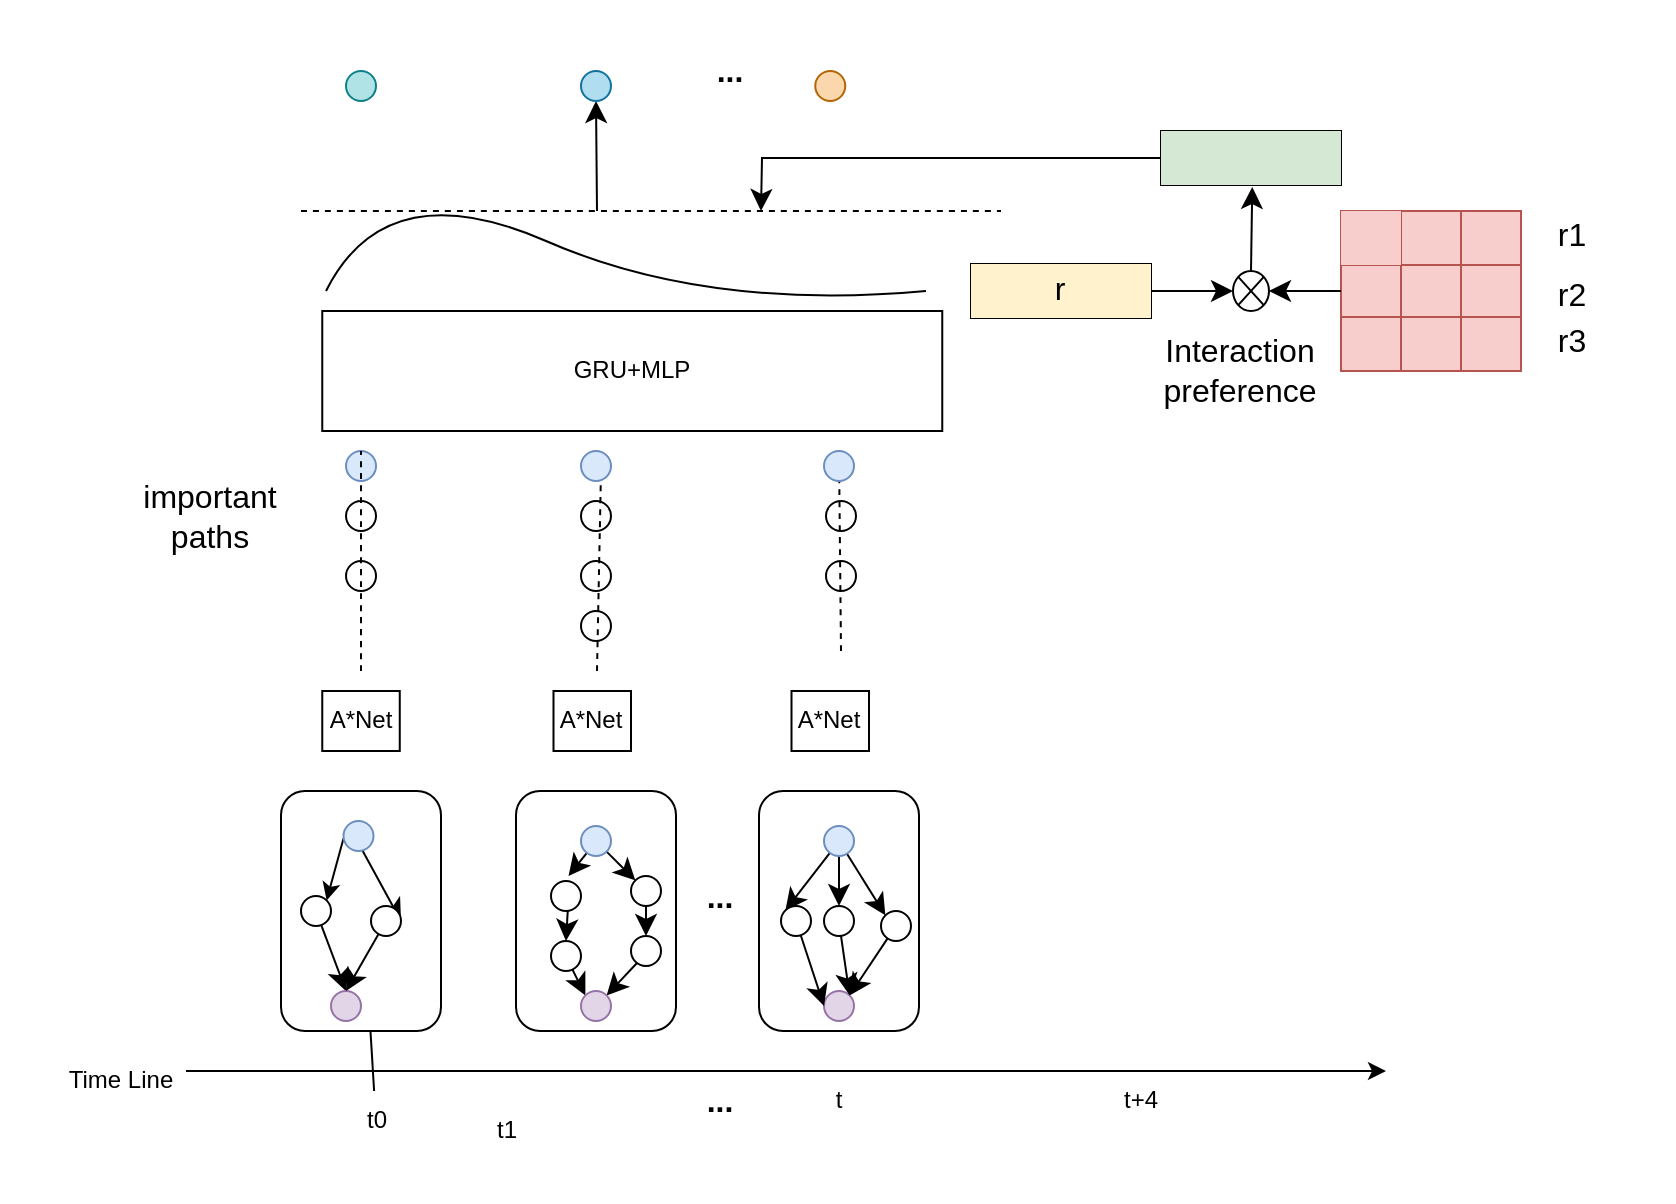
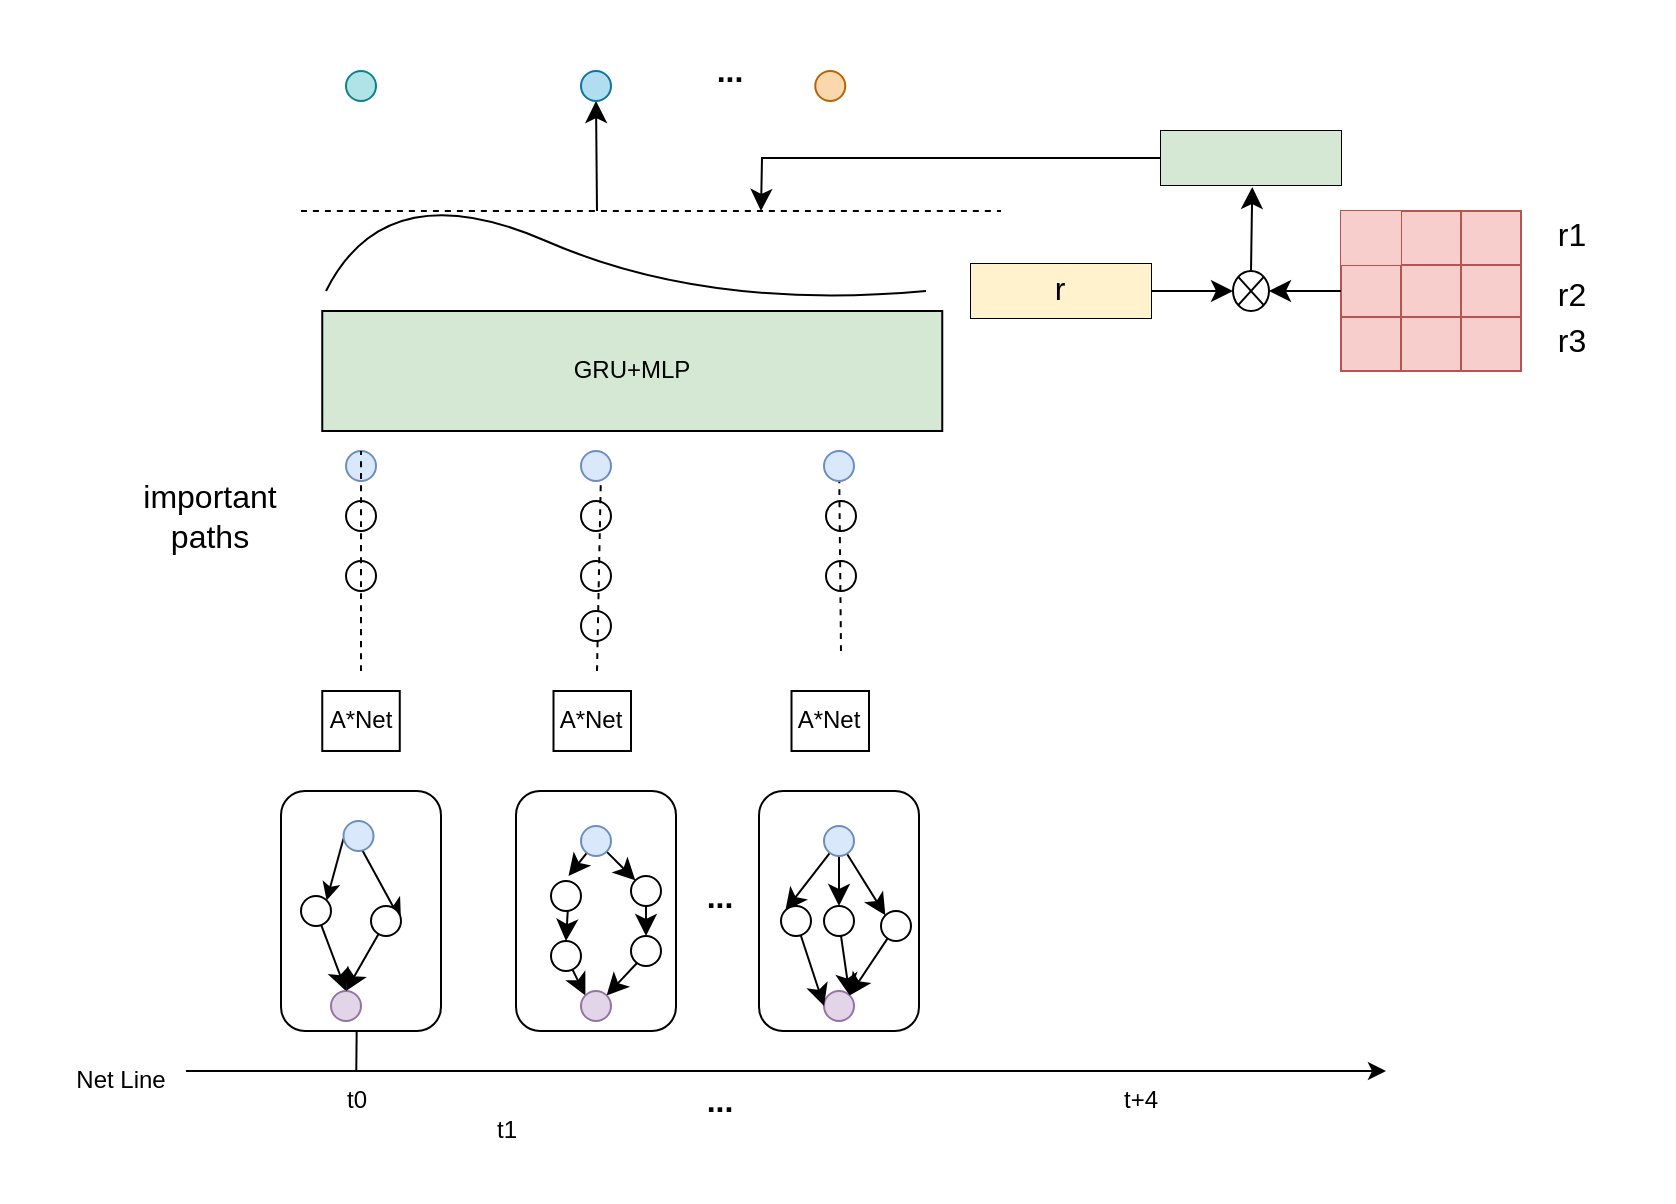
node "GRU+MLP": fillcolor #ffffff -> #d5e8d4
node "Interaction preference": removed
node "Time Line": label "Time Line" -> "Net Line"
node "t": removed
node "t0": moved (376, 1121) -> (356, 1101)
